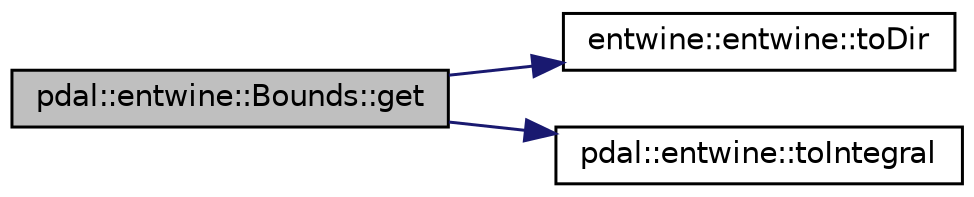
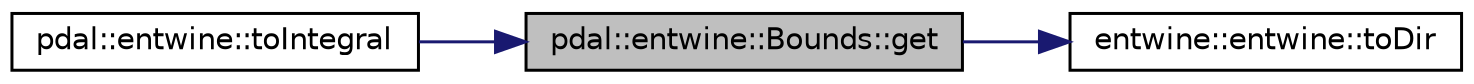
edge "pdal::entwine::Bounds::get" -> "pdal::entwine::toIntegral": reversed
